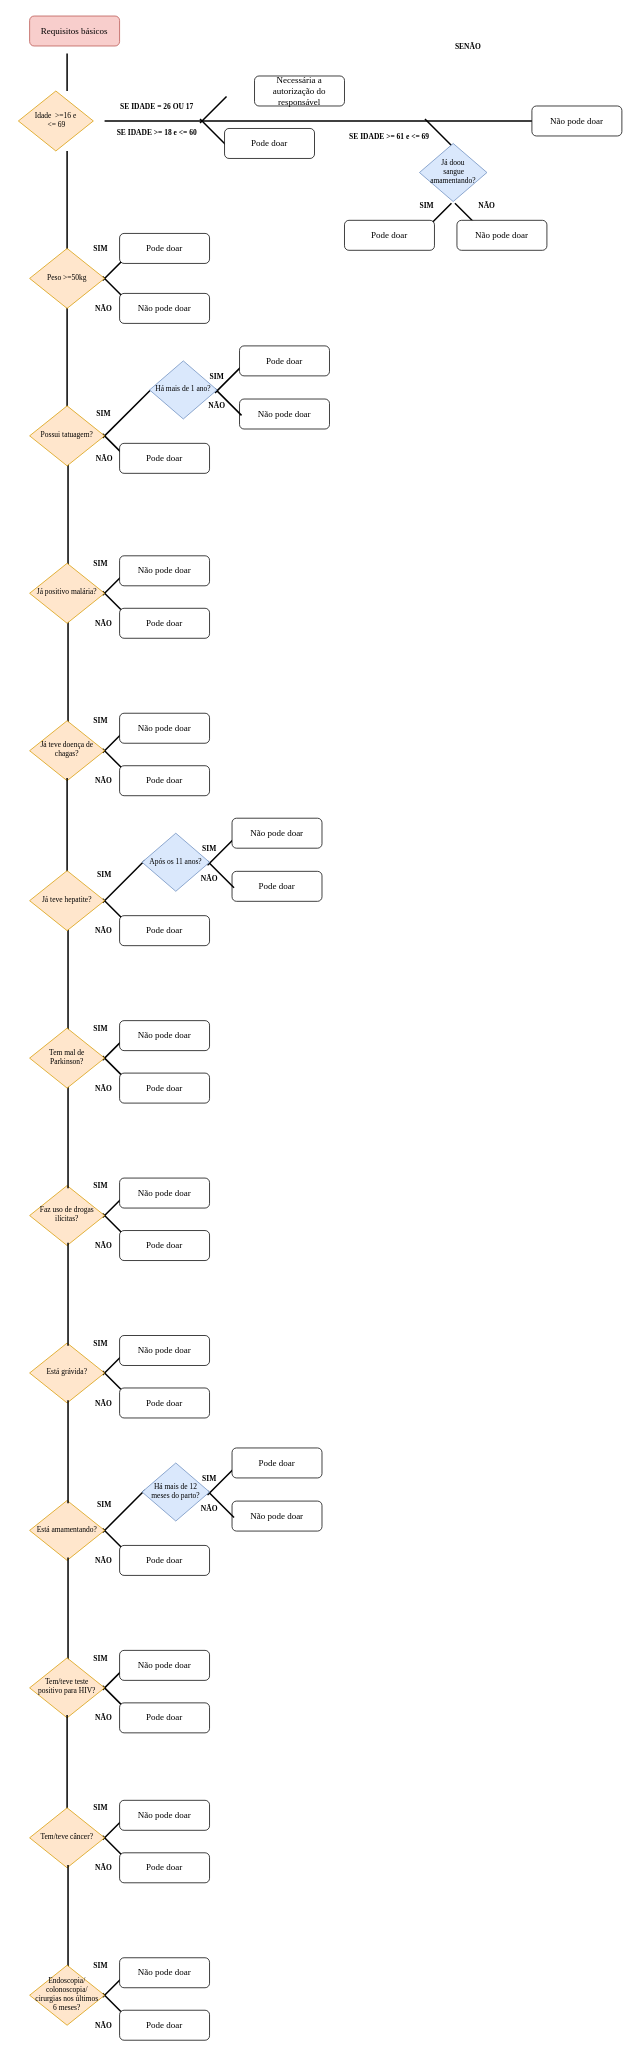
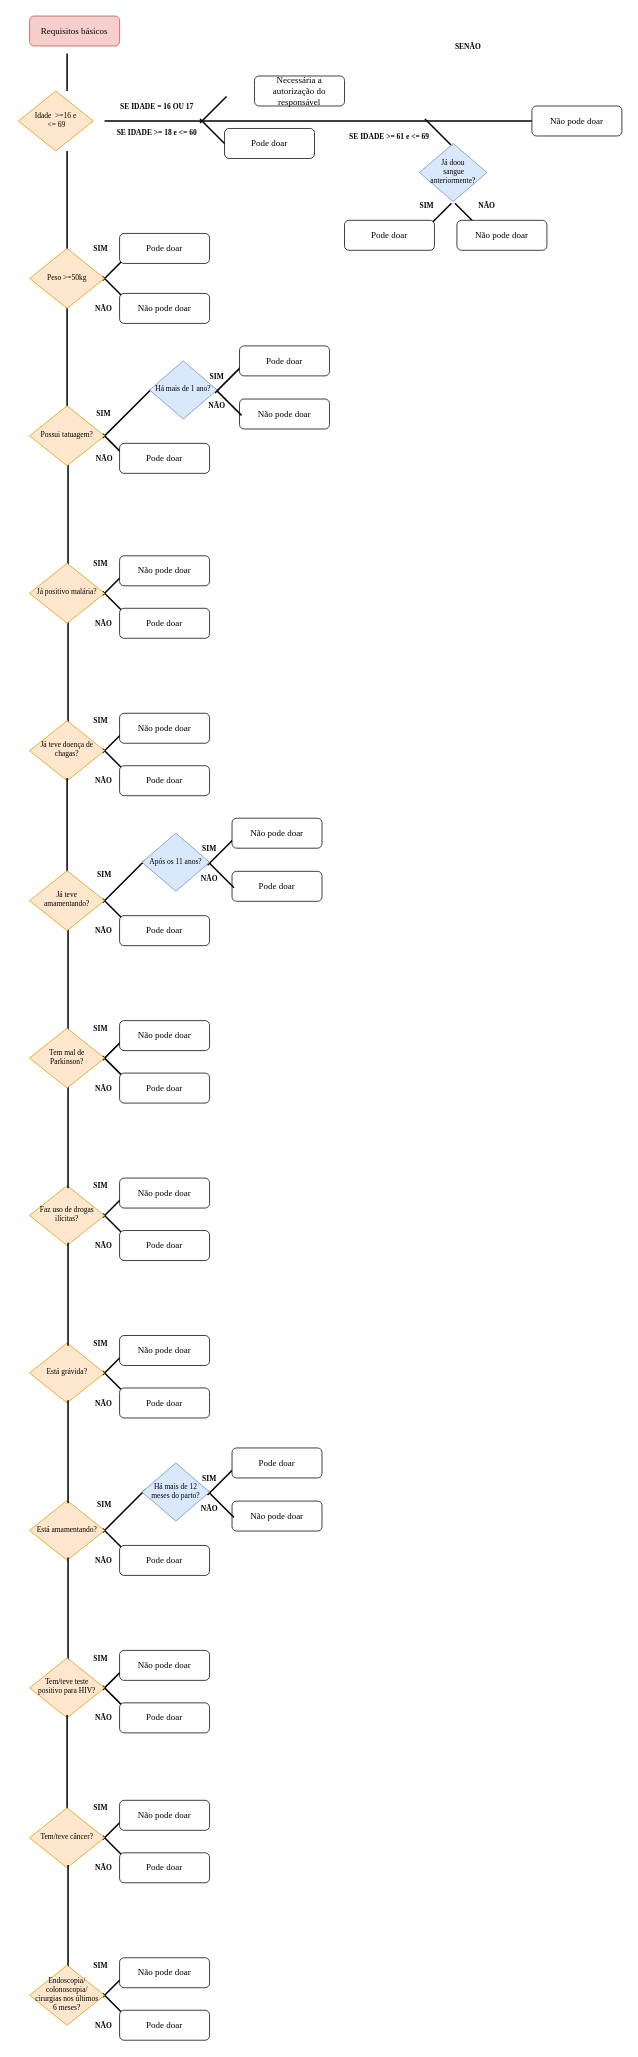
node "SE IDADE = 26 OU 17": label "SE IDADE = 26 OU 17" -> "SE IDADE = 16 OU 17"
node "Já doou sangue amamentando?": label "Já doou sangue amamentando?" -> "Já doou sangue anteriormente?"
node "Já teve hepatite?": label "Já teve hepatite?" -> "Já teve amamentando?"
